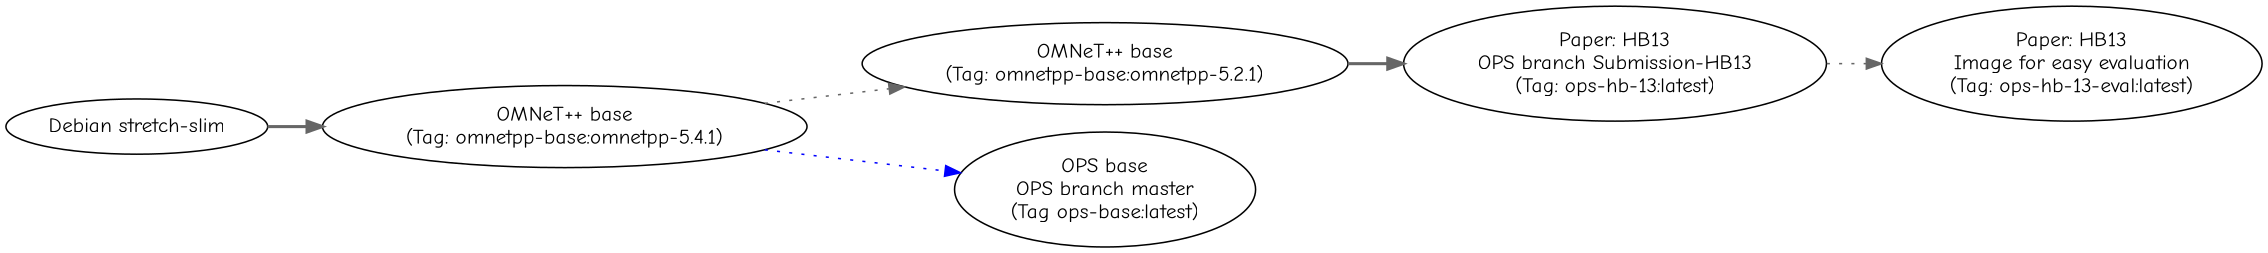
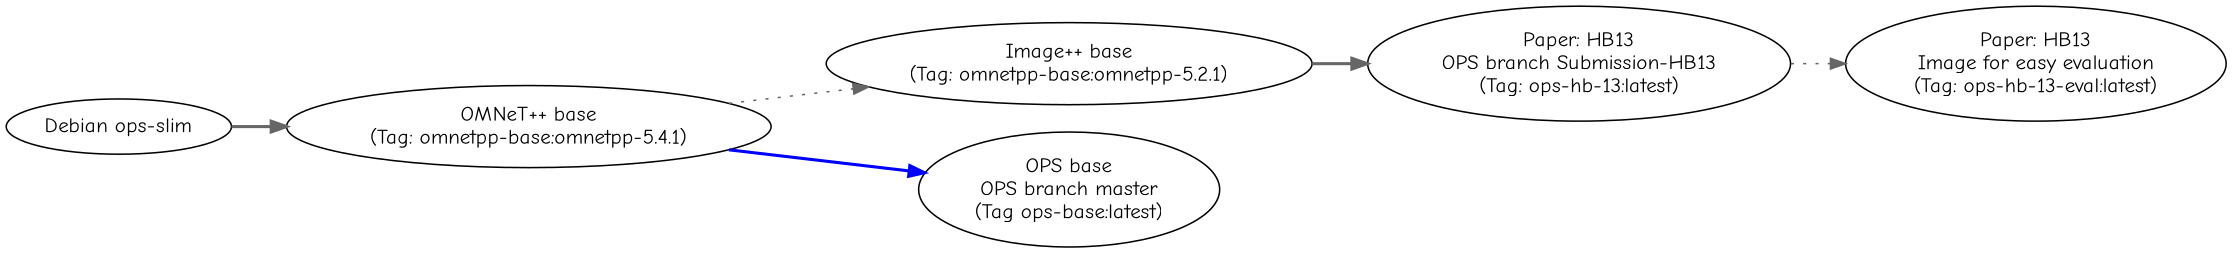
node "OMNeT++ base (Tag: omnetpp-base:omnetpp-5.2.1)": label "OMNeT++ base (Tag: omnetpp-base:omnetpp-5.2.1)" -> "Image++ base (Tag: omnetpp-base:omnetpp-5.2.1)"
node "Debian stretch-slim": label "Debian stretch-slim" -> "Debian ops-slim"
edge "OMNeT++ base (Tag: omnetpp-base:omnetpp-5.4.1)" -> "OPS base OPS branch master (Tag ops-base:latest)": style dotted -> bold
